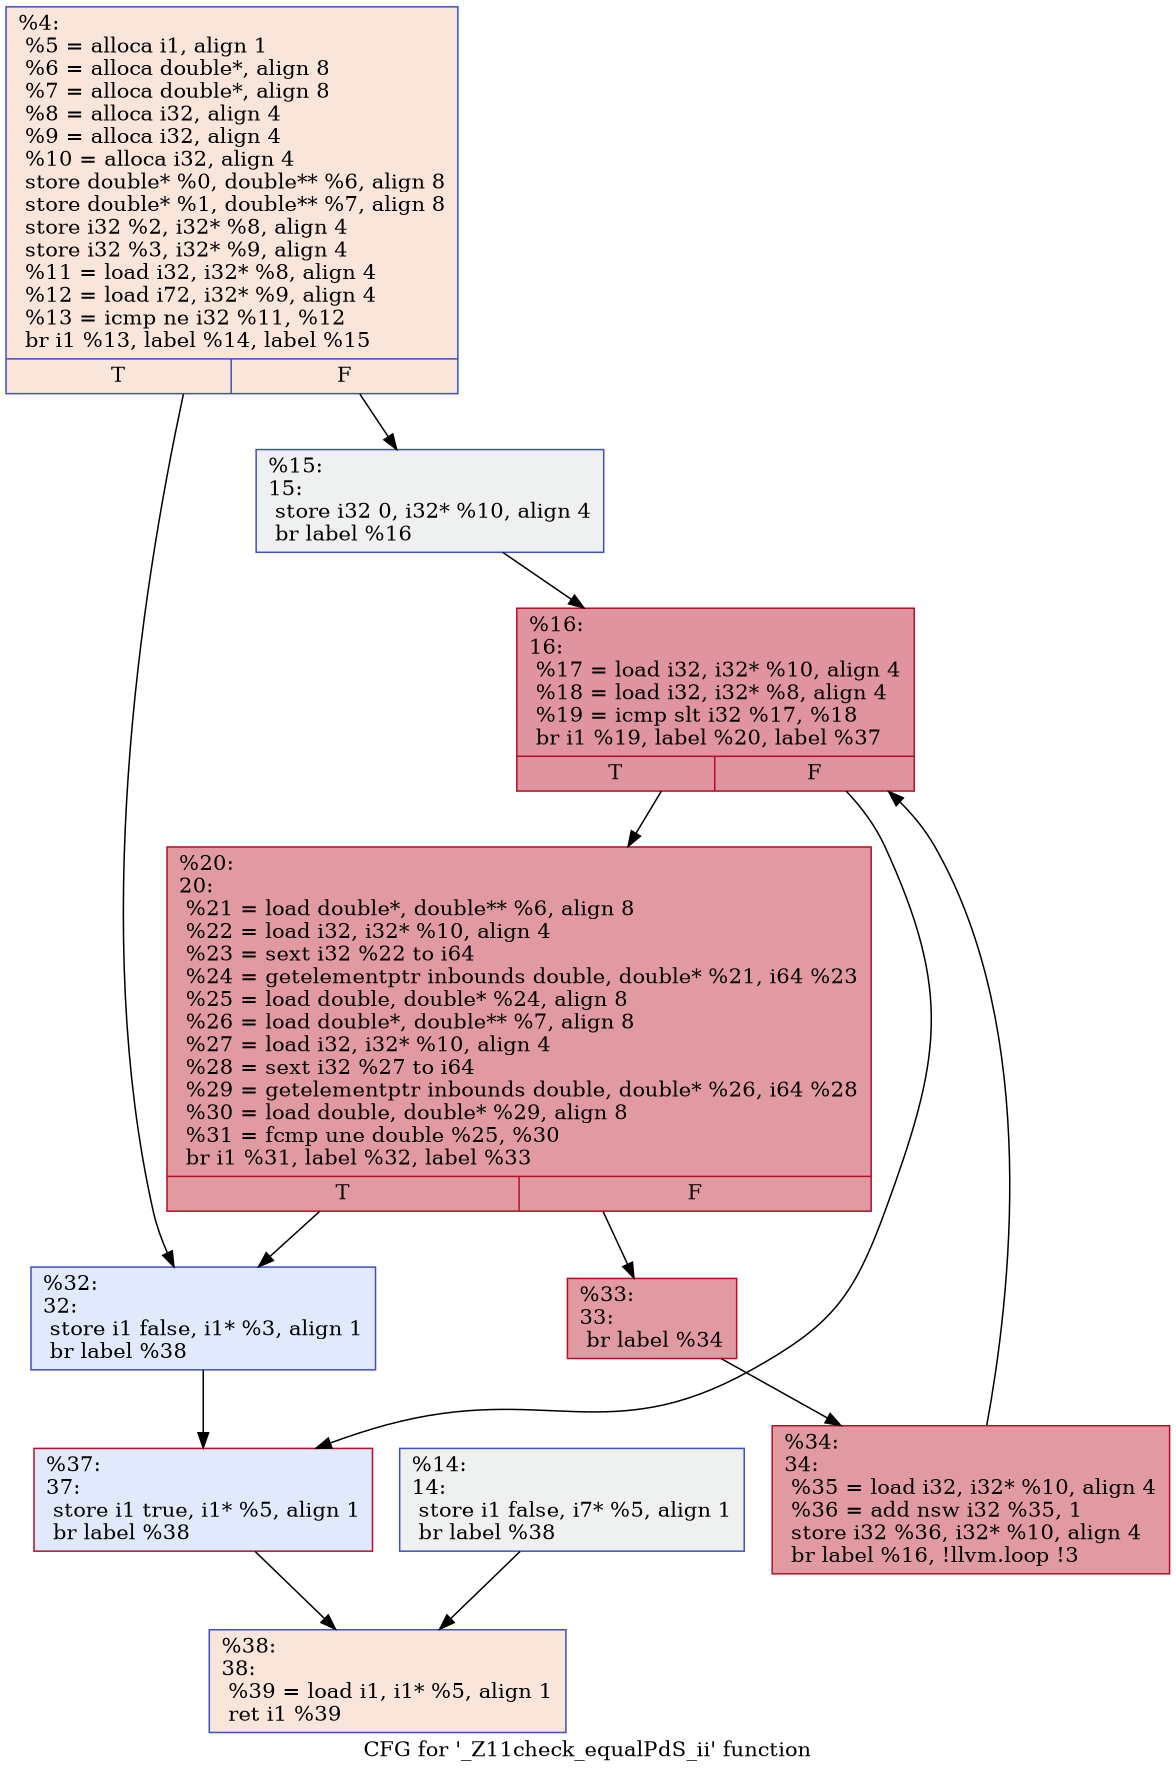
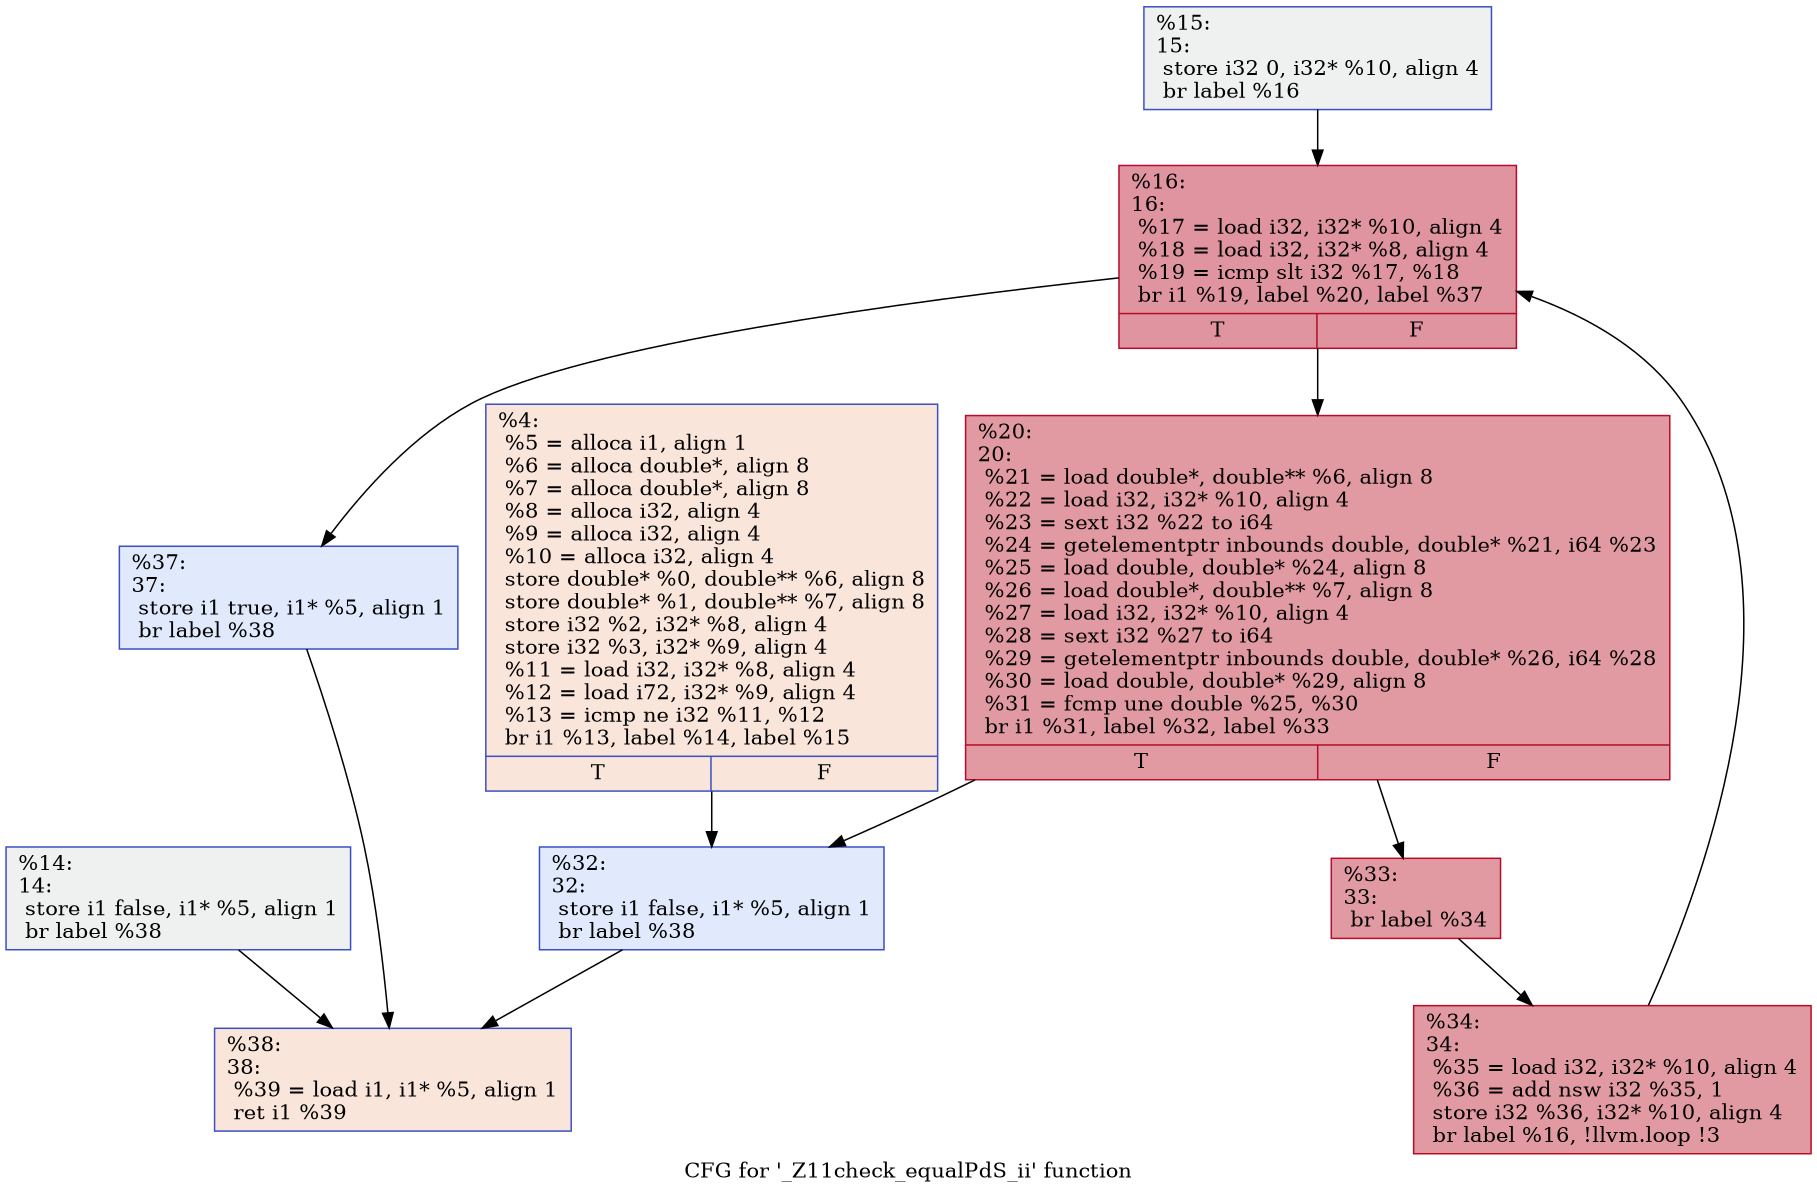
edge "%4:" -> "%15:": removed
node "%32:": text "store i1 false, i1* %3, align 1" -> "store i1 false, i1* %5, align 1"
edge "%32:" -> "%37:": now "%32:" -> "%38:"
node "%37:": color #b70d28ff -> #3d50c3ff
node "%14:": text "store i1 false, i7* %5, align 1" -> "store i1 false, i1* %5, align 1"
